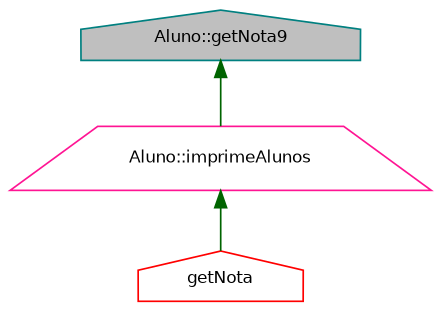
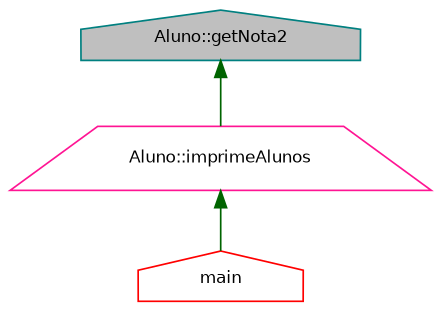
node "Aluno::getNota9": label "Aluno::getNota9" -> "Aluno::getNota2"
node "getNota": label "getNota" -> "main"
